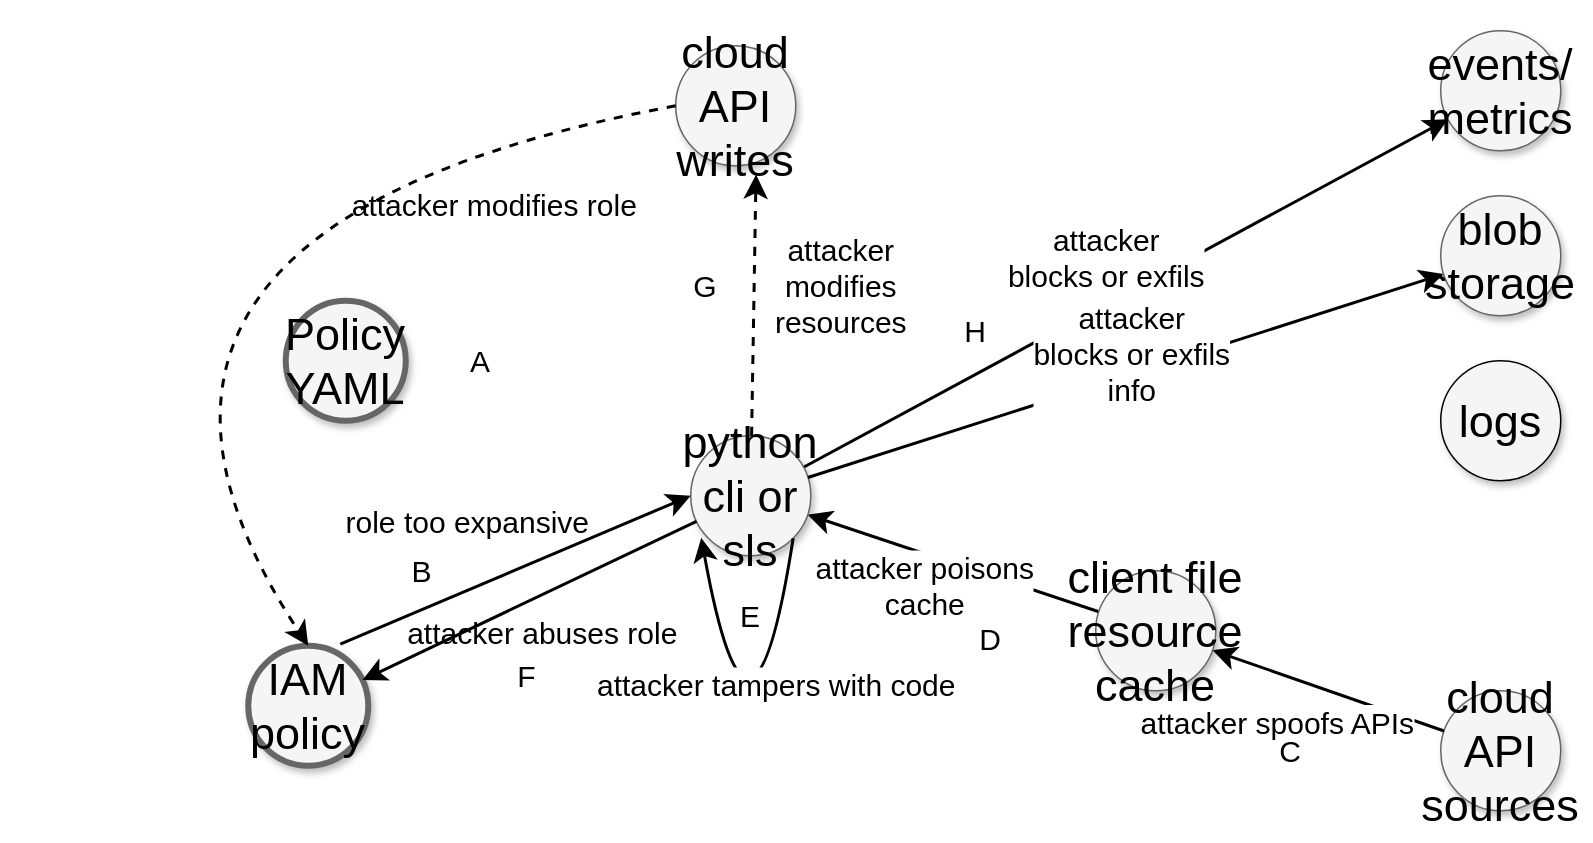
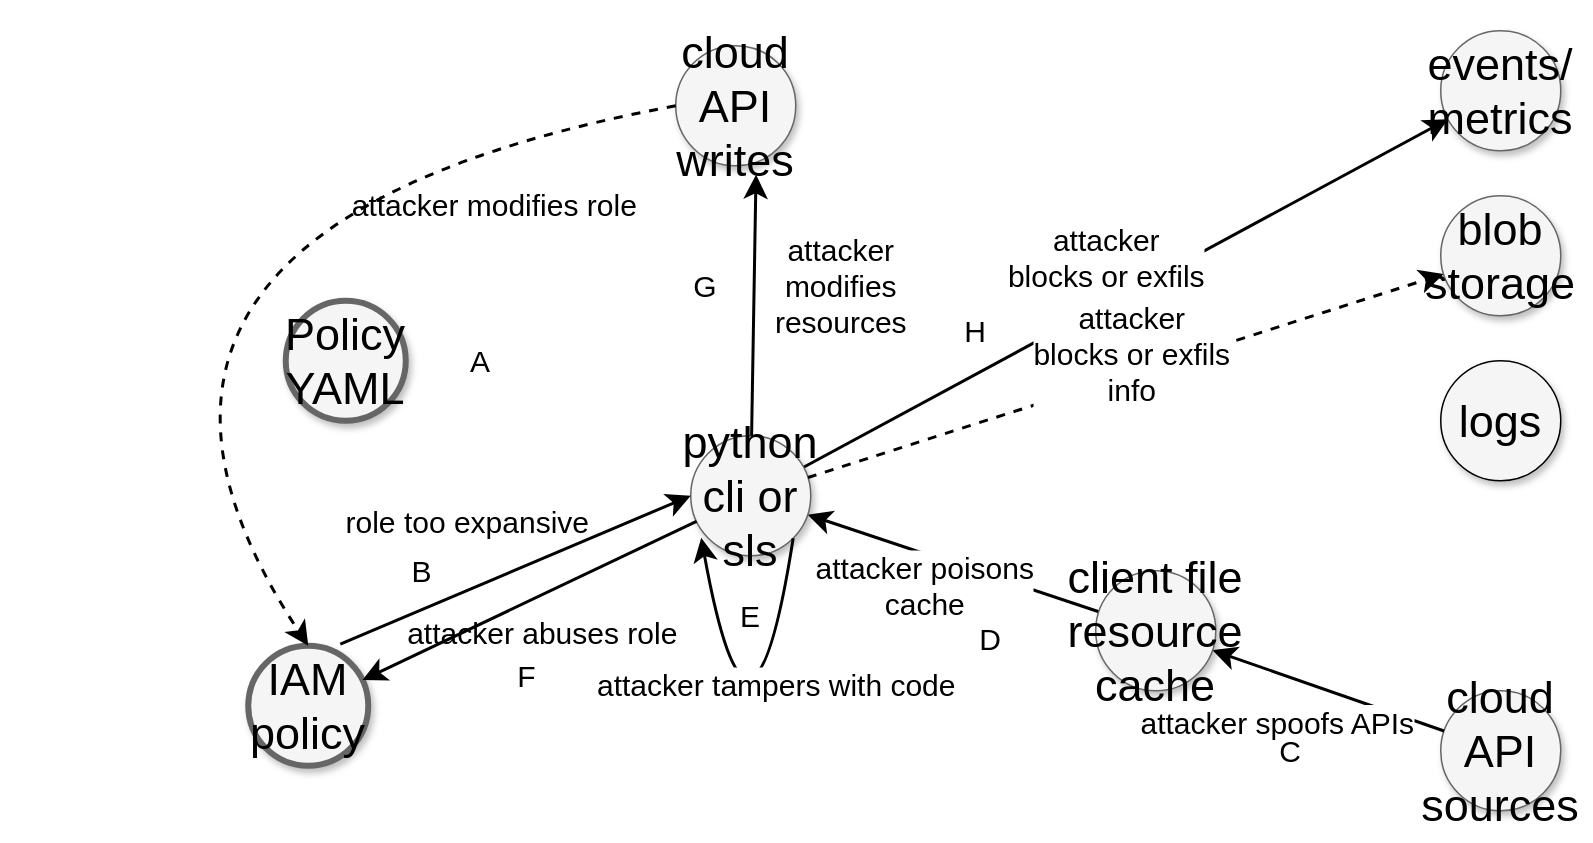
edge "python cli or sls" -> "cloud API writes": style dashed -> solid
edge "python cli or sls" -> "blob storage": style solid -> dashed
